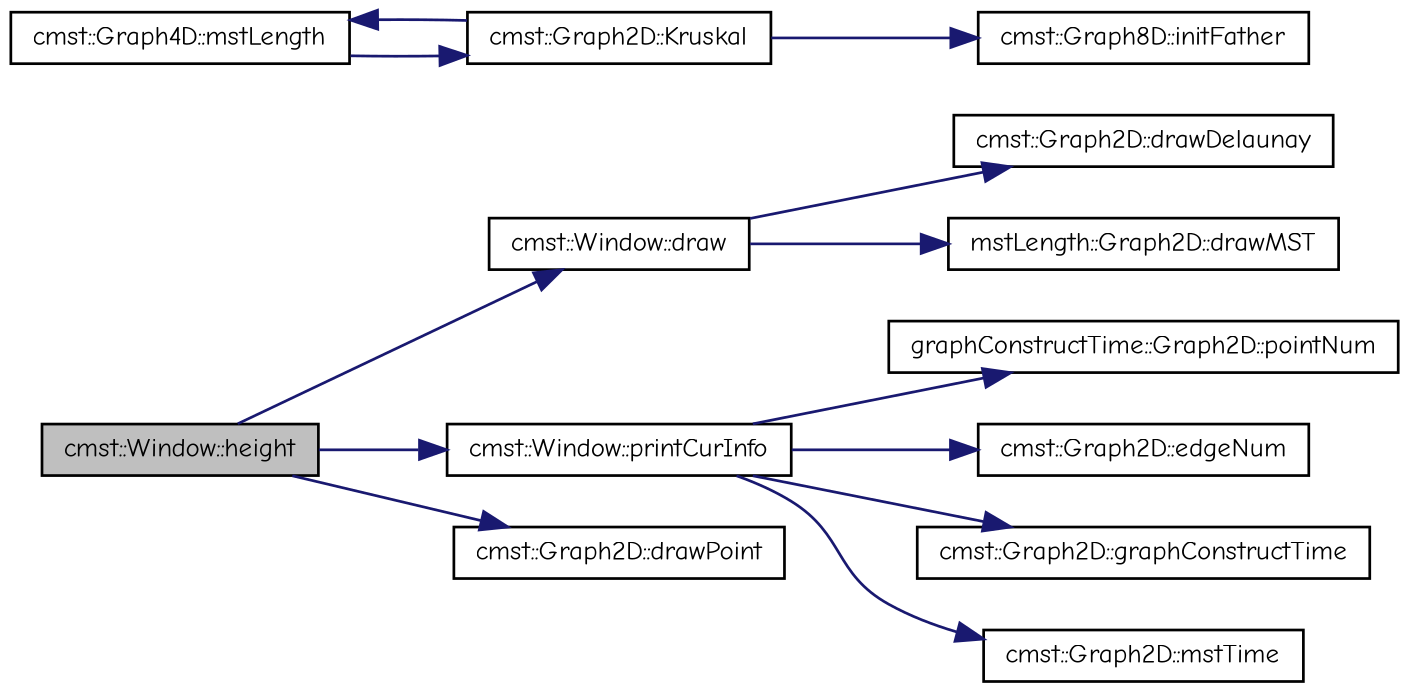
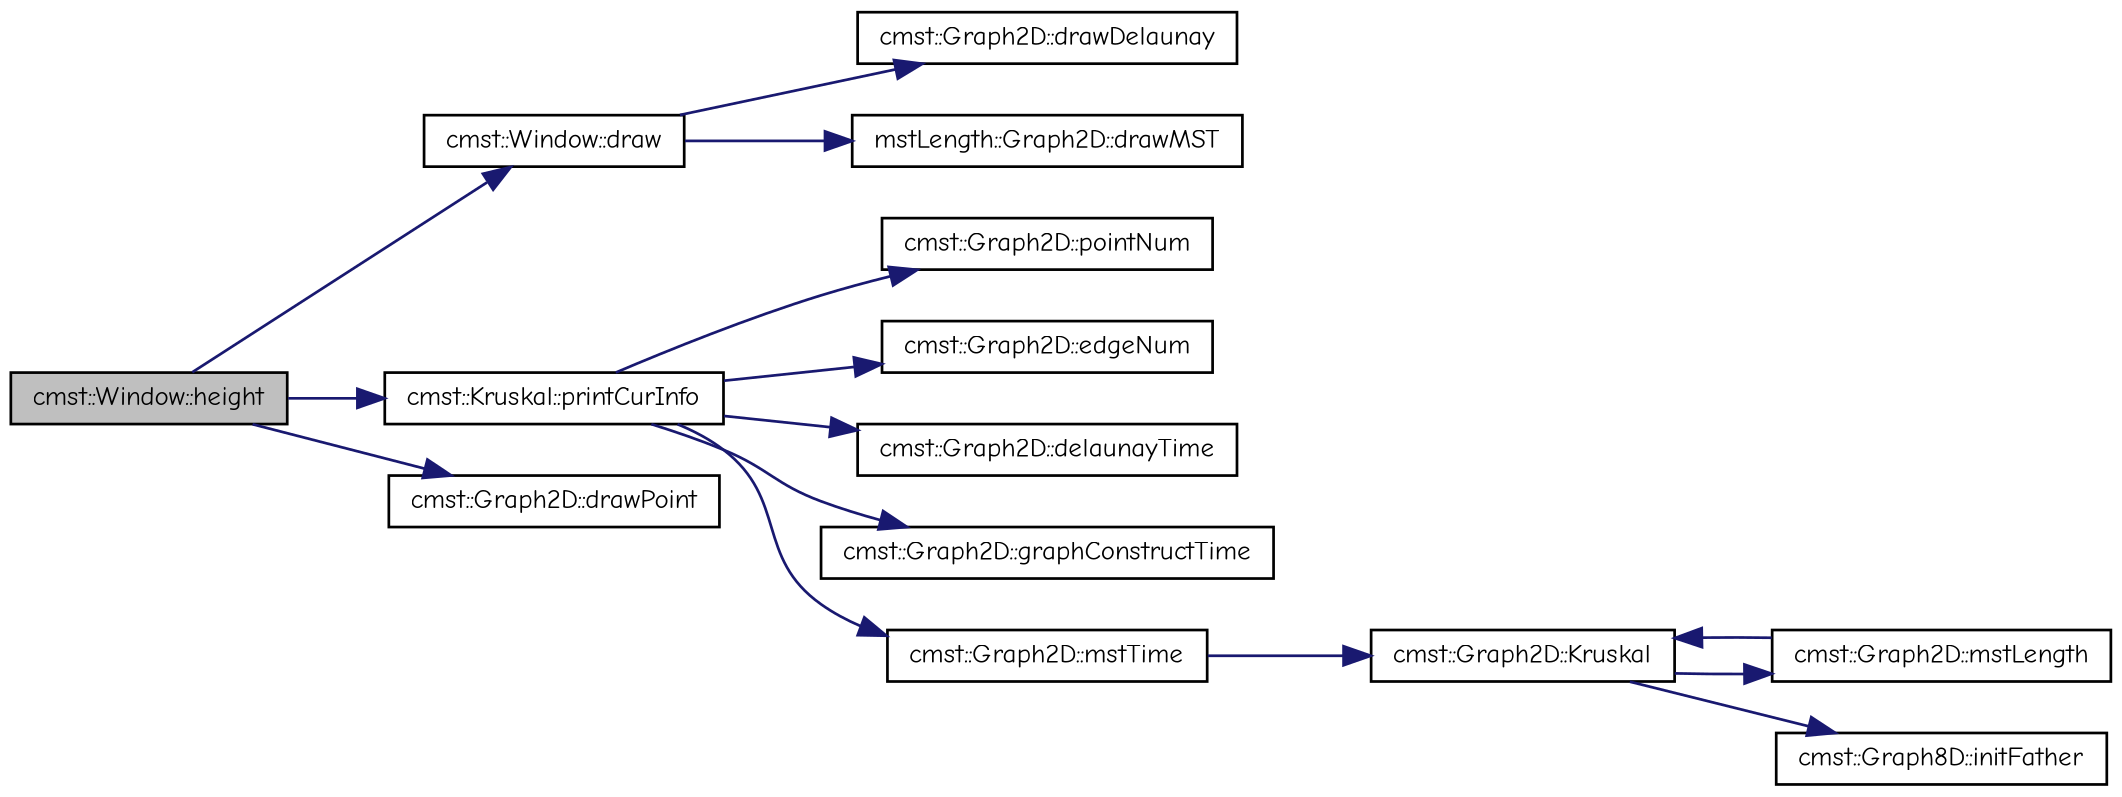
node "cmst::Graph4D::mstLength": label "cmst::Graph4D::mstLength" -> "cmst::Graph2D::mstLength"
node "graphConstructTime::Graph2D::pointNum": label "graphConstructTime::Graph2D::pointNum" -> "cmst::Graph2D::pointNum"
node "cmst::Window::printCurInfo": label "cmst::Window::printCurInfo" -> "cmst::Kruskal::printCurInfo"
node "cmst::Graph2D::delaunayTime": added
edge "cmst::Graph2D::mstTime" -> "cmst::Graph2D::Kruskal": added
